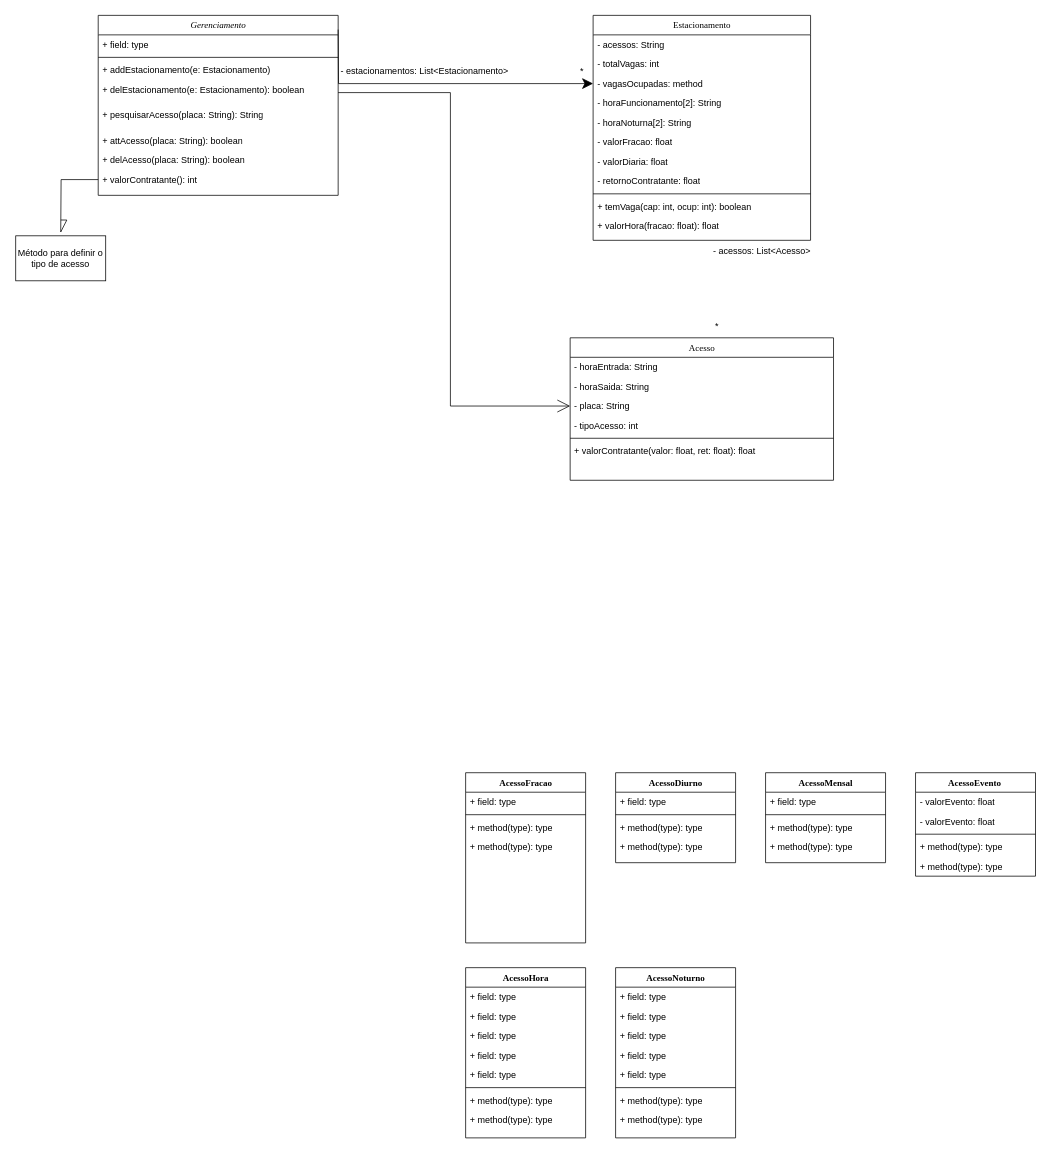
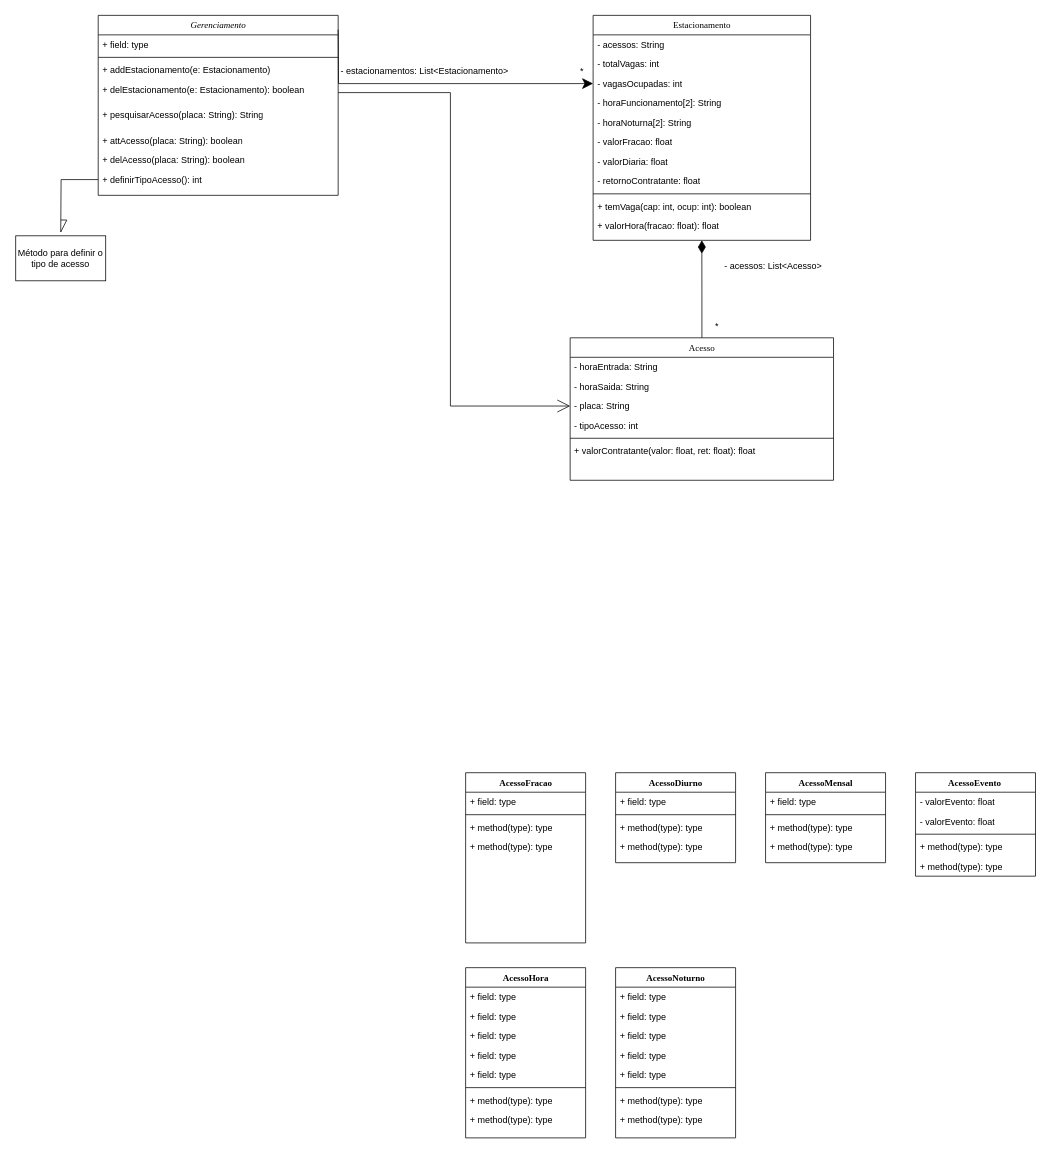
node "- vagasOcupadas: method": label "- vagasOcupadas: method" -> "- vagasOcupadas: int"
node "+ valorContratante(): int": label "+ valorContratante(): int" -> "+ definirTipoAcesso(): int"
node "- acessos: List<Acesso>": moved (762, 252) -> (773, 267)
edge "Acesso" -> "Estacionamento": added
